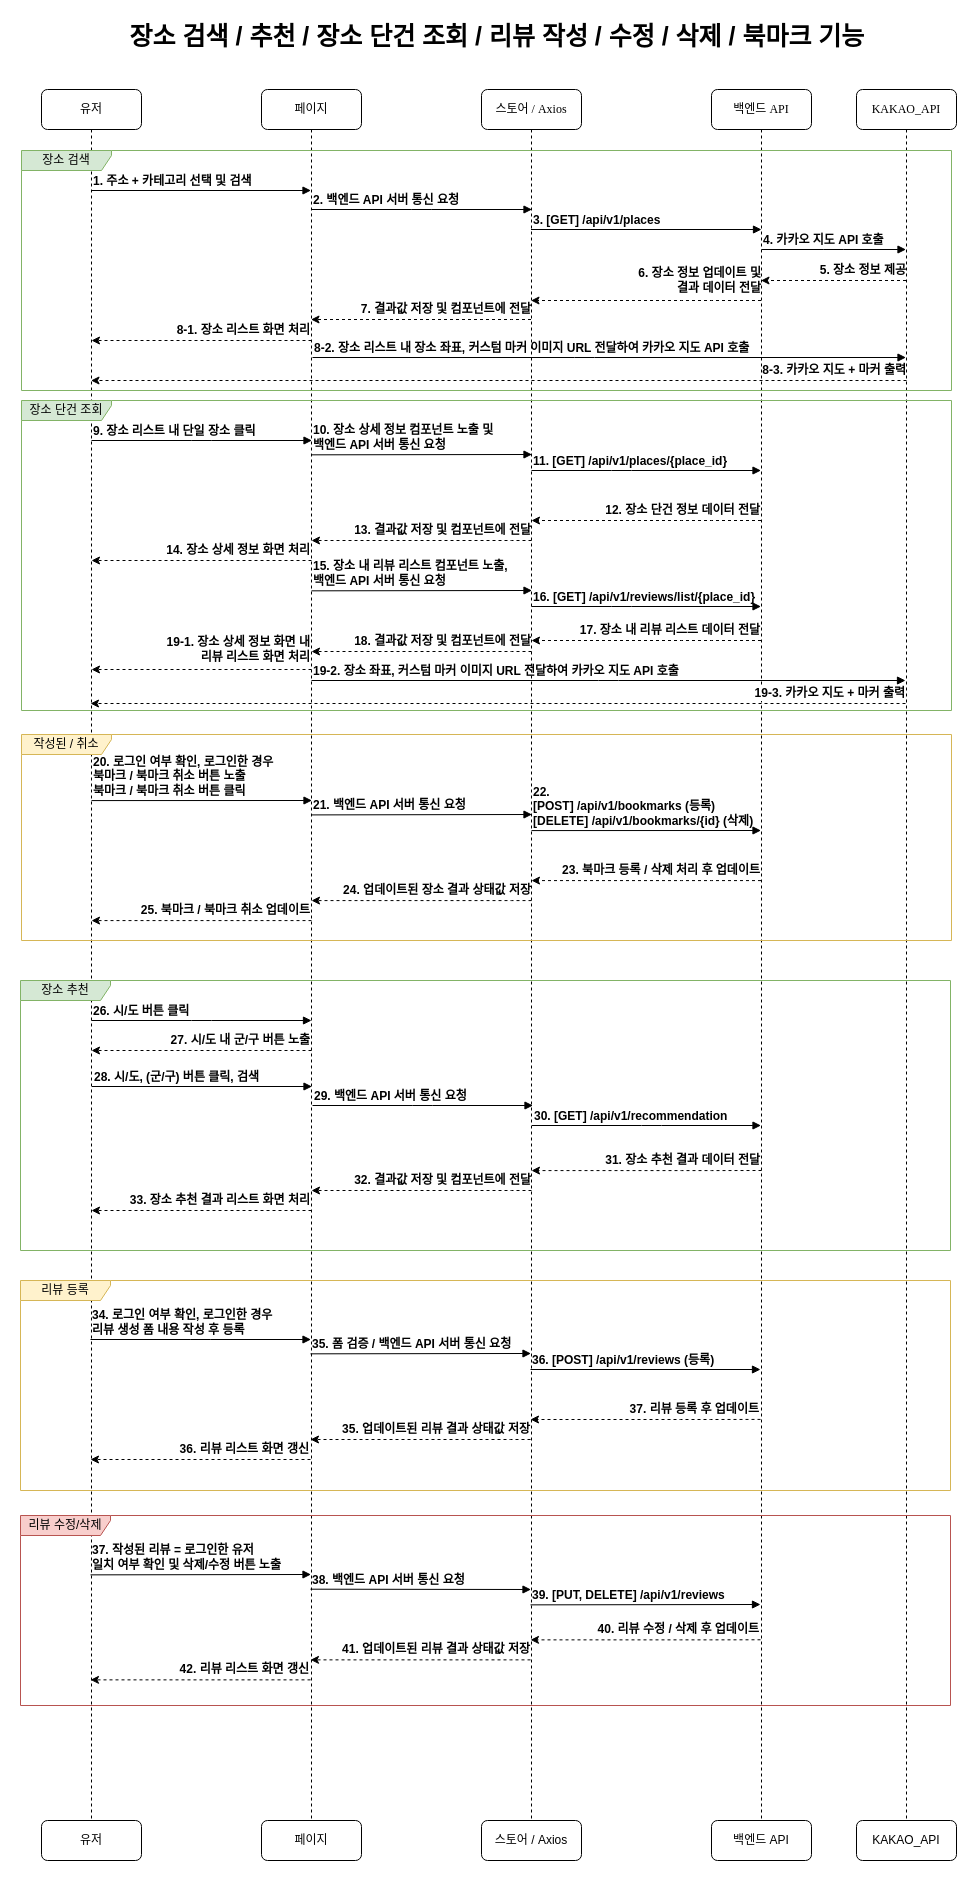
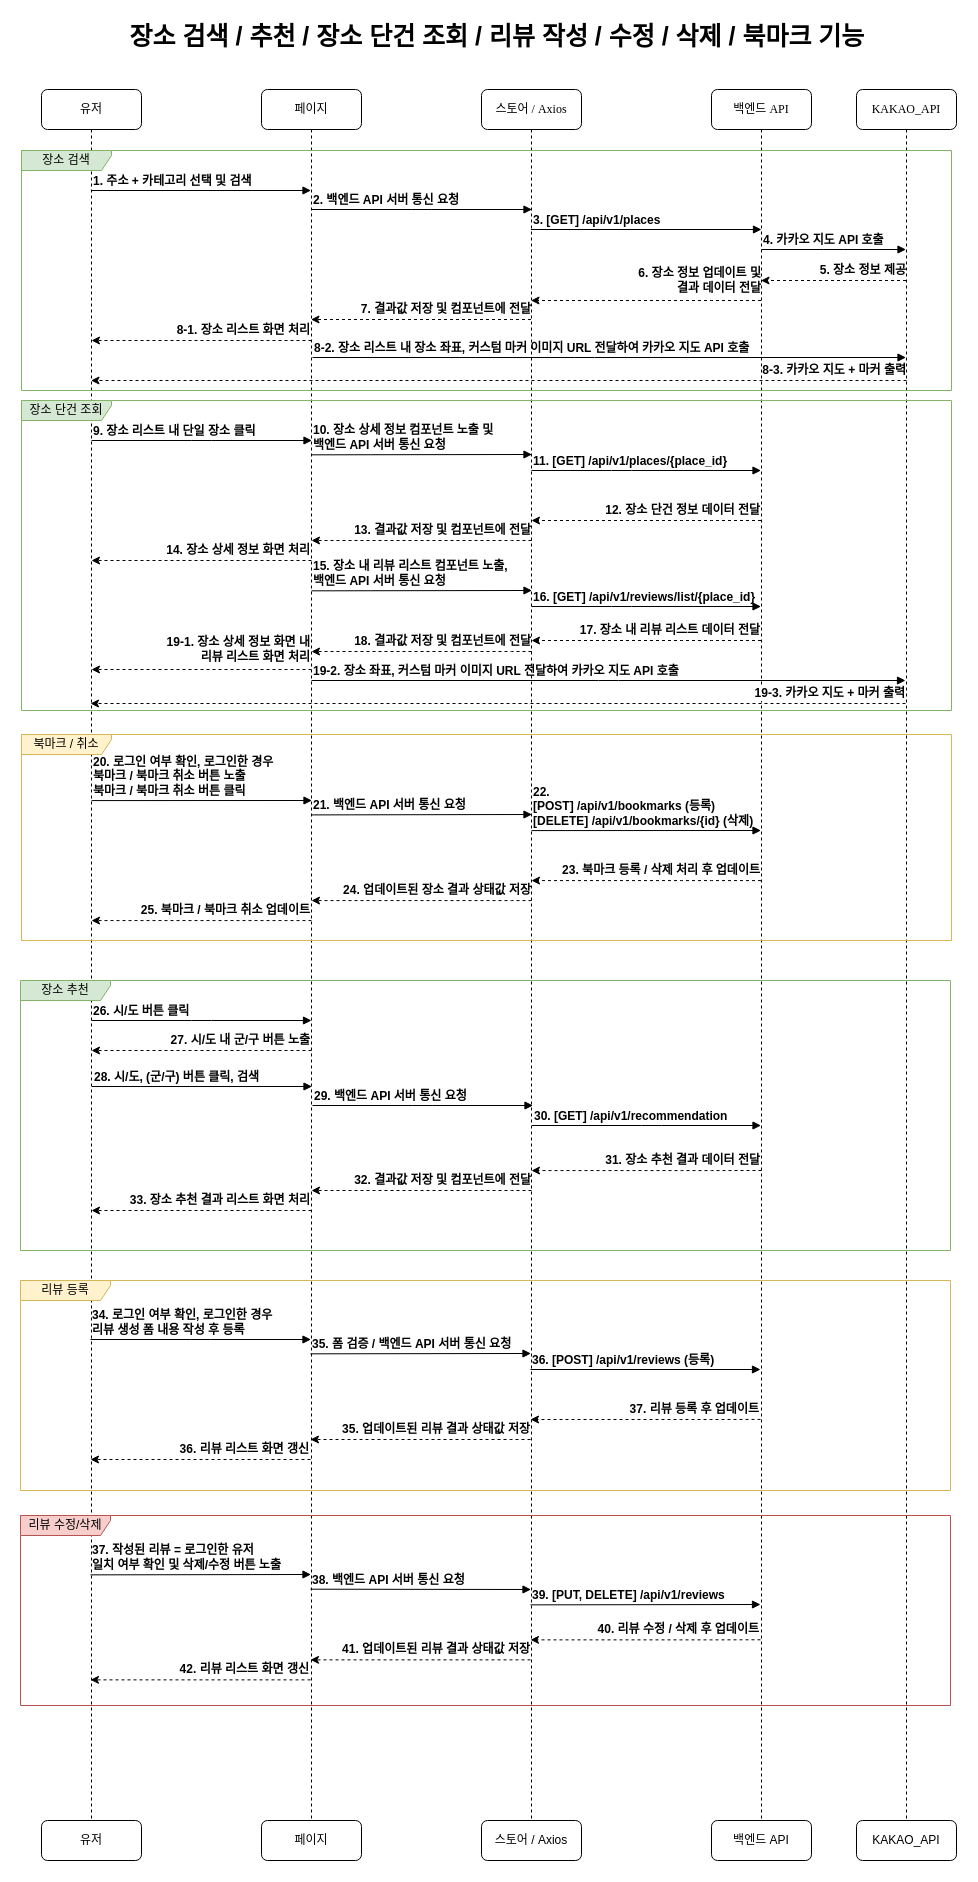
node "작성된 / 취소": label "작성된 / 취소" -> "북마크 / 취소"
